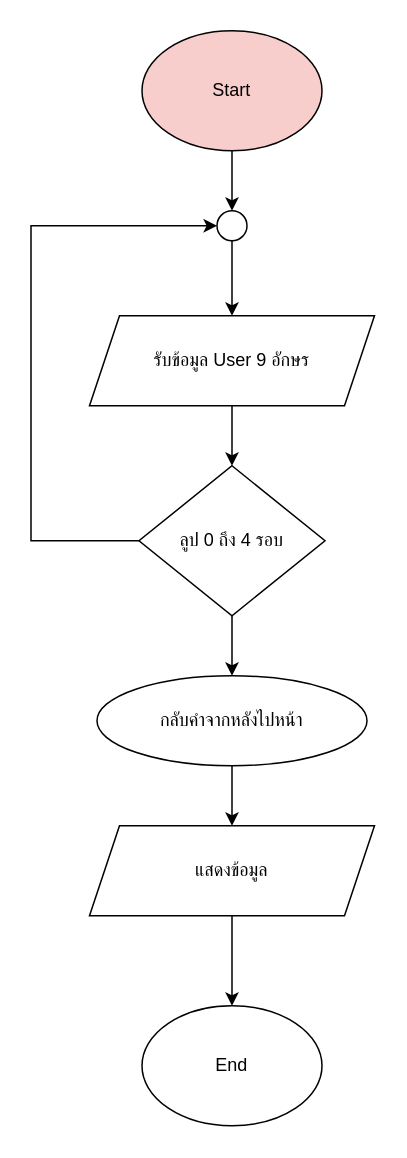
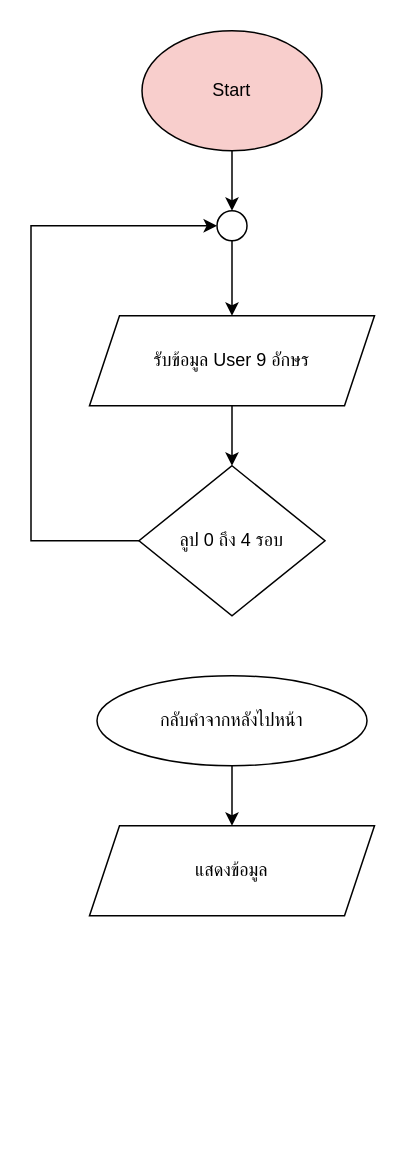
edge "ลูป 0 ถึง 4 รอบ" -> "กลับคำจากหลังไปหน้า": removed
edge "แสดงข้อมูล" -> "End": removed
node "End": removed
